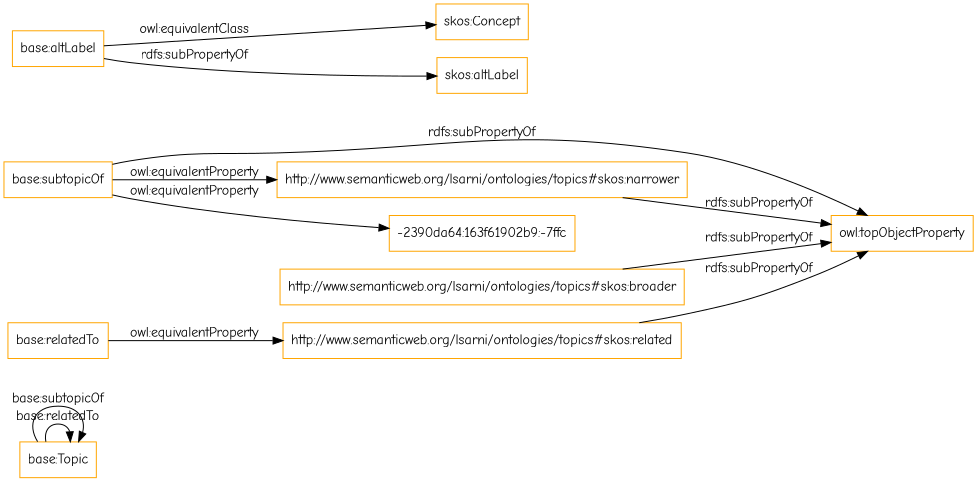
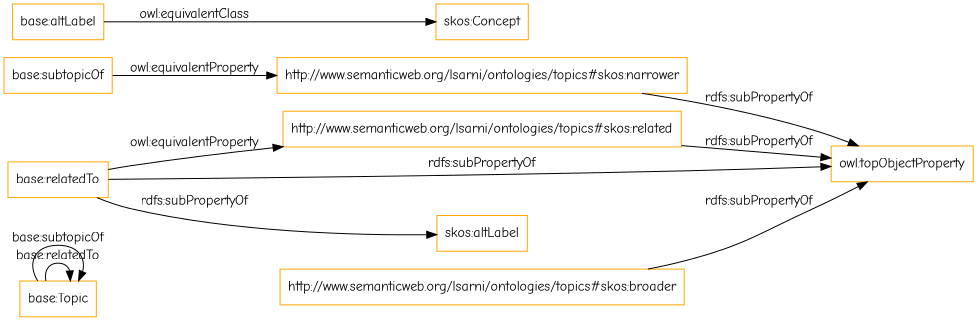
edge "base:altLabel" -> "skos:altLabel": now "base:relatedTo" -> "skos:altLabel"
edge "base:subtopicOf" -> "owl:topObjectProperty": now "base:relatedTo" -> "owl:topObjectProperty"
node "-2390da64:163f61902b9:-7ffc": removed
